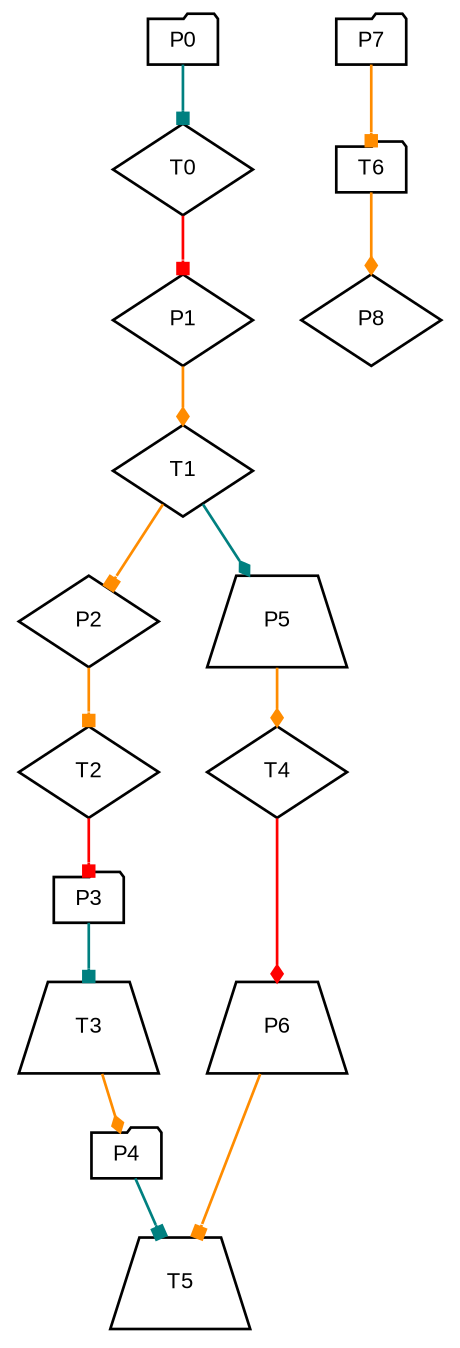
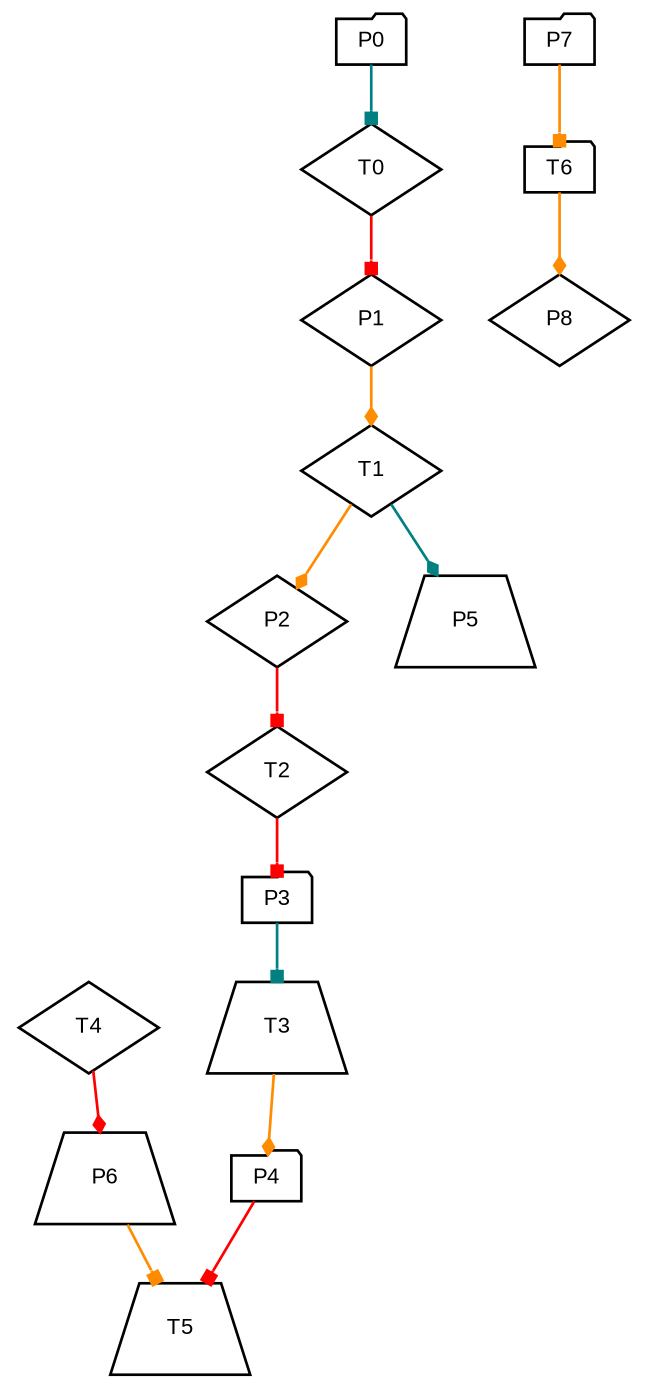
edge "T1" -> "P2": arrowhead box -> diamond
edge "P5" -> "T4": removed
edge "P2" -> "T2": color darkorange -> red
edge "P4" -> "T5": color teal -> red
